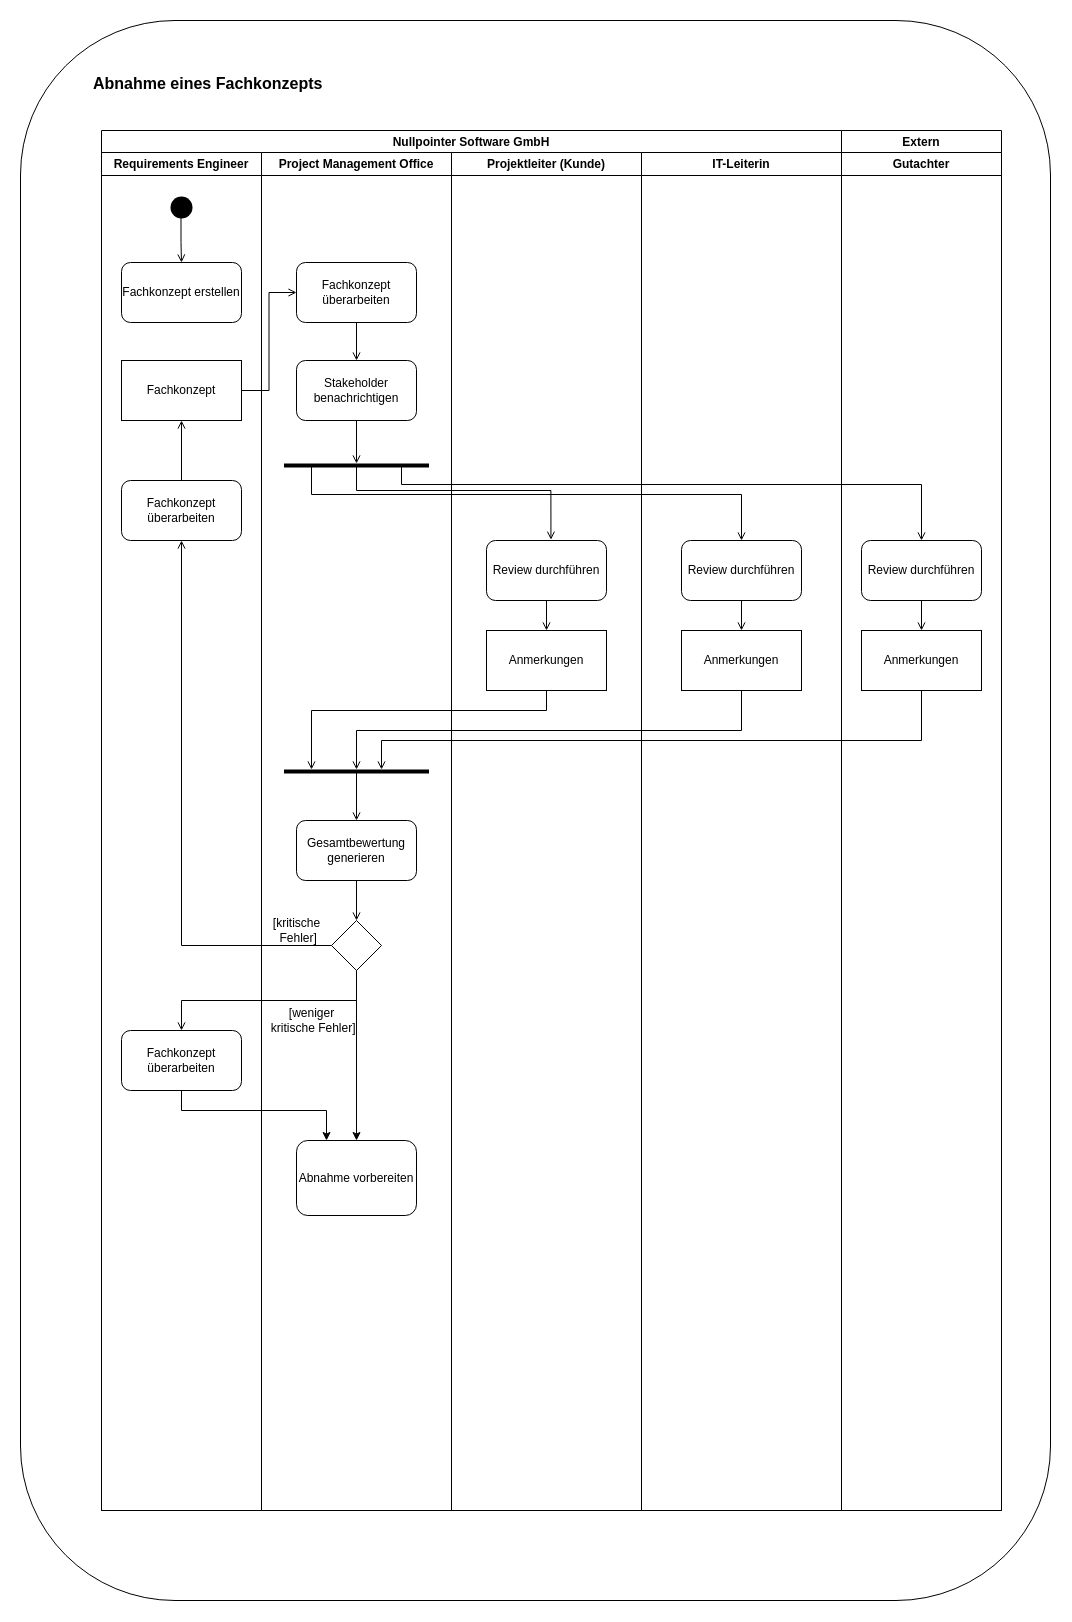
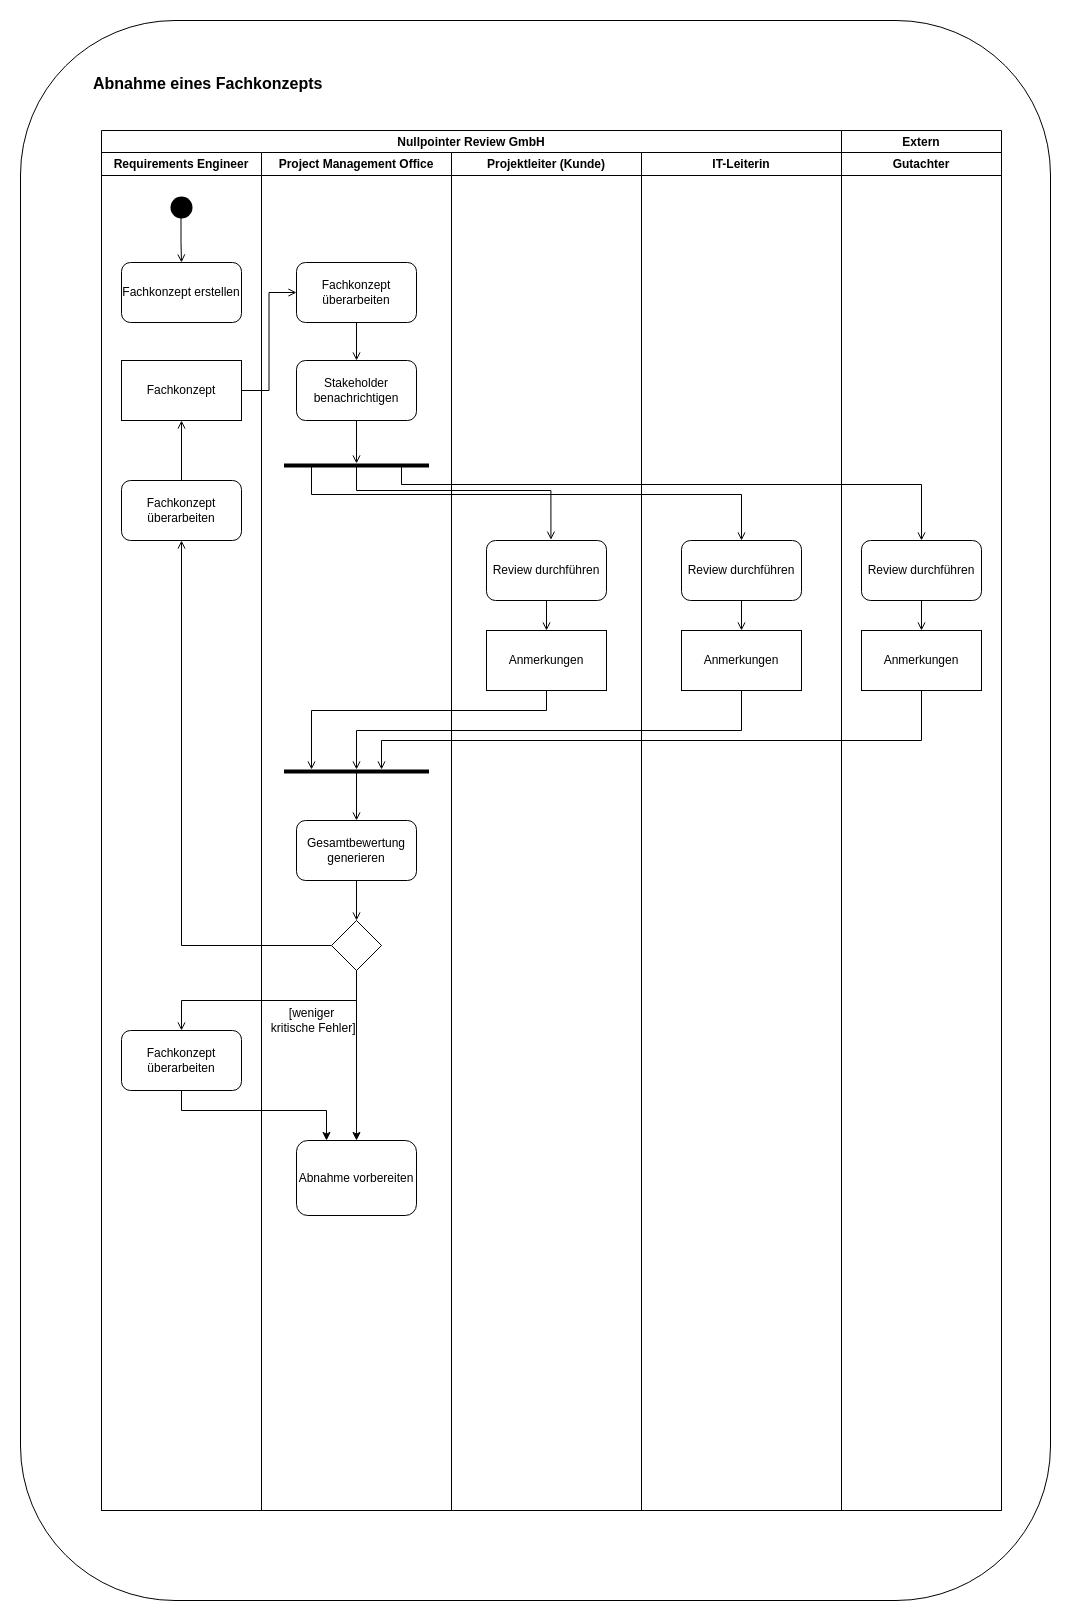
node "Nullpointer Software GmbH": label "Nullpointer Software GmbH" -> "Nullpointer Review GmbH"
node "[kritische Fehler]": removed
